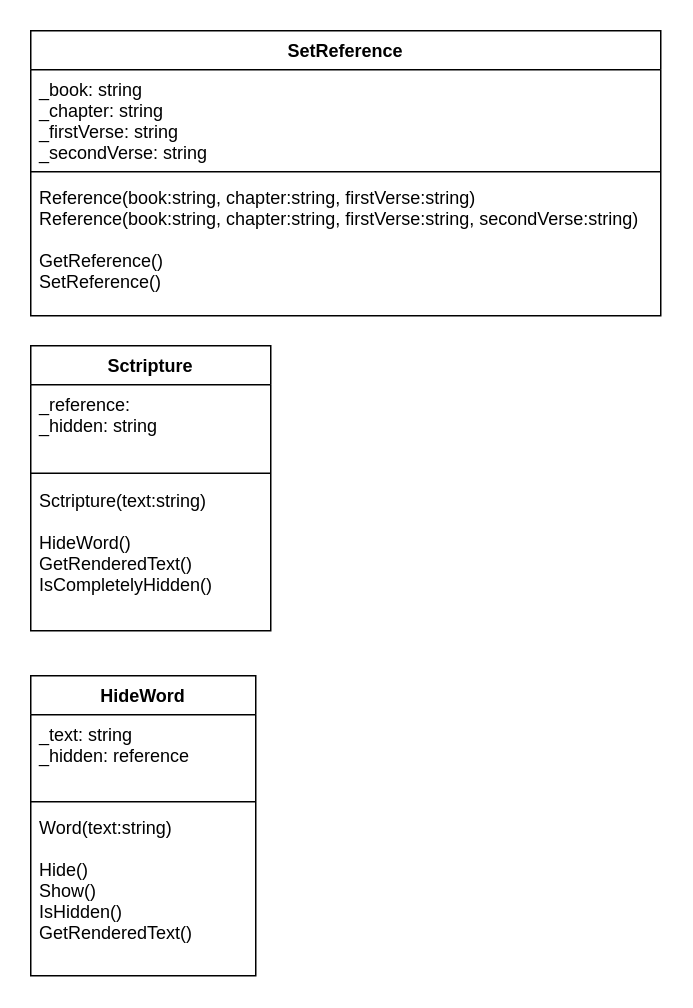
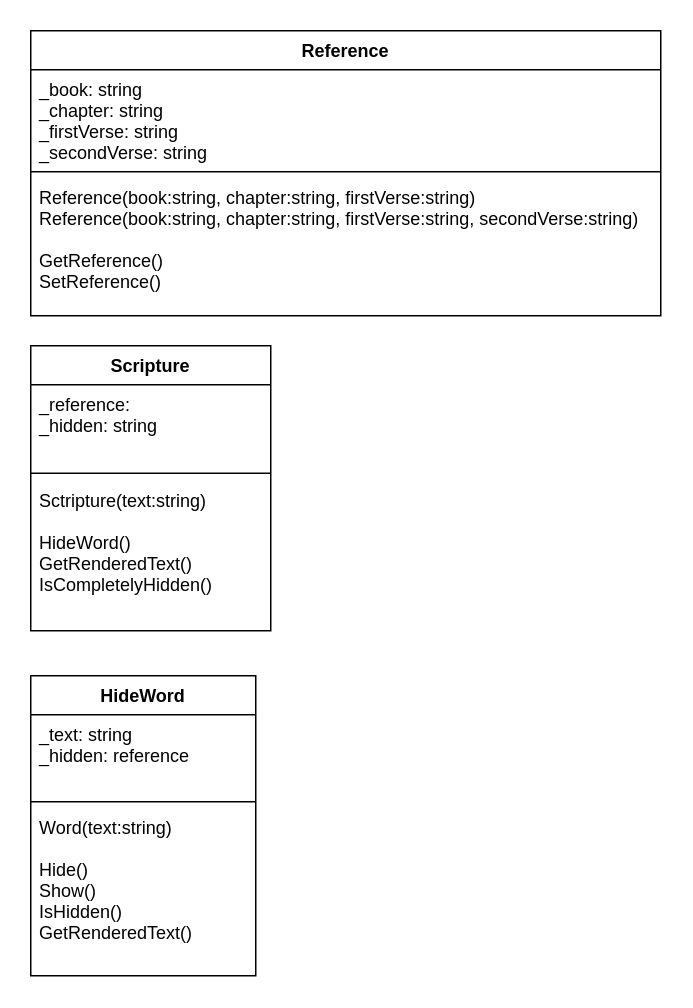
node "SetReference": label "SetReference" -> "Reference"
node "Sctripture": label "Sctripture" -> "Scripture"
